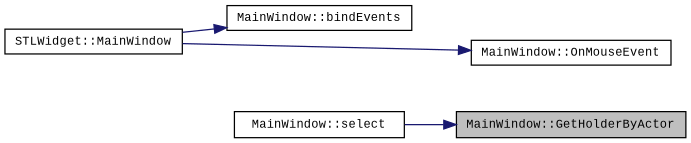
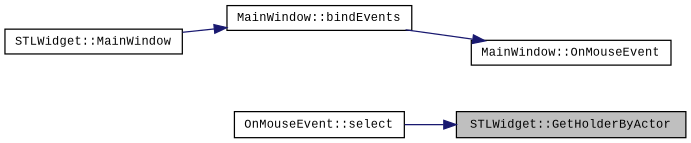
edge "STLWidget::MainWindow" -> "MainWindow::OnMouseEvent": now "MainWindow::bindEvents" -> "MainWindow::OnMouseEvent"
node "MainWindow::select": label "MainWindow::select" -> "OnMouseEvent::select"
node "MainWindow::GetHolderByActor": label "MainWindow::GetHolderByActor" -> "STLWidget::GetHolderByActor"
